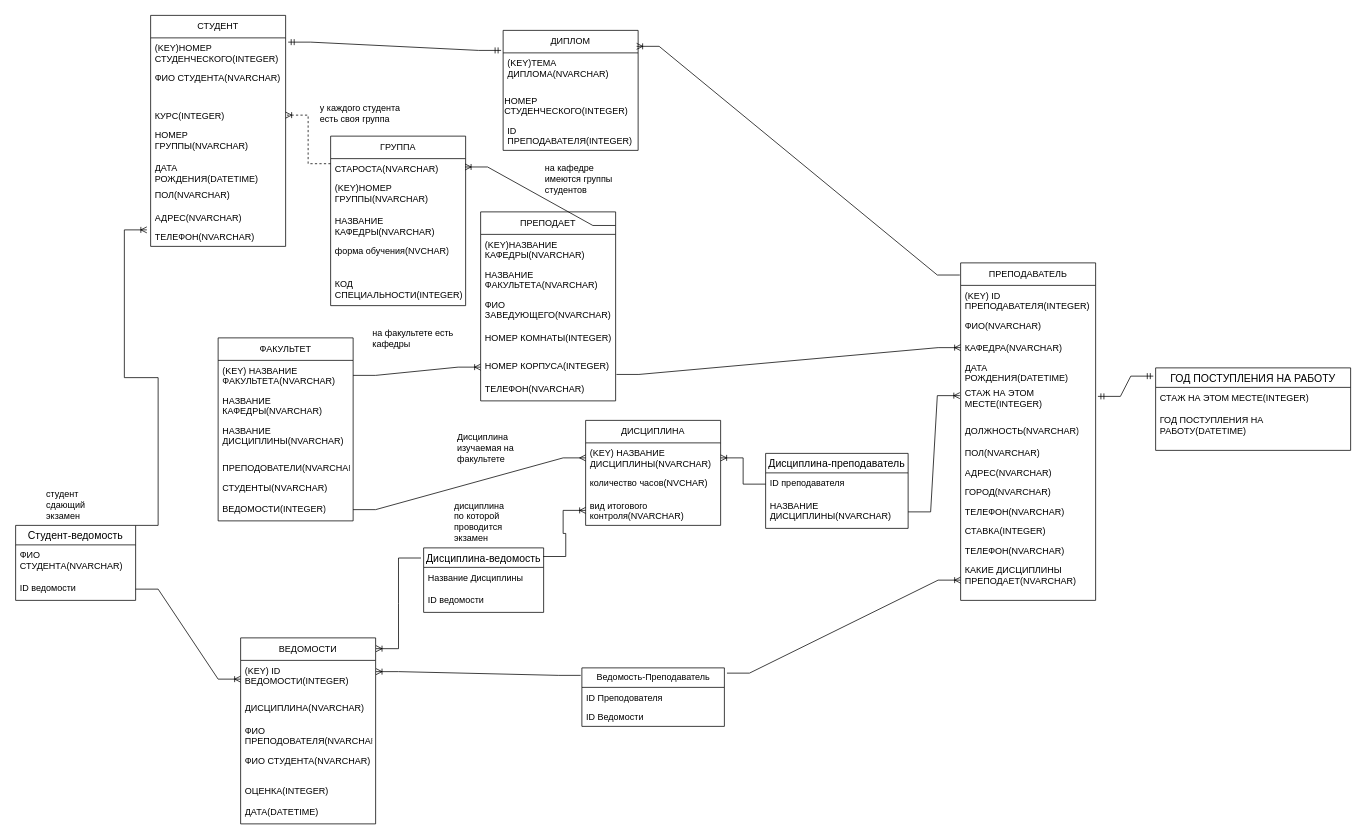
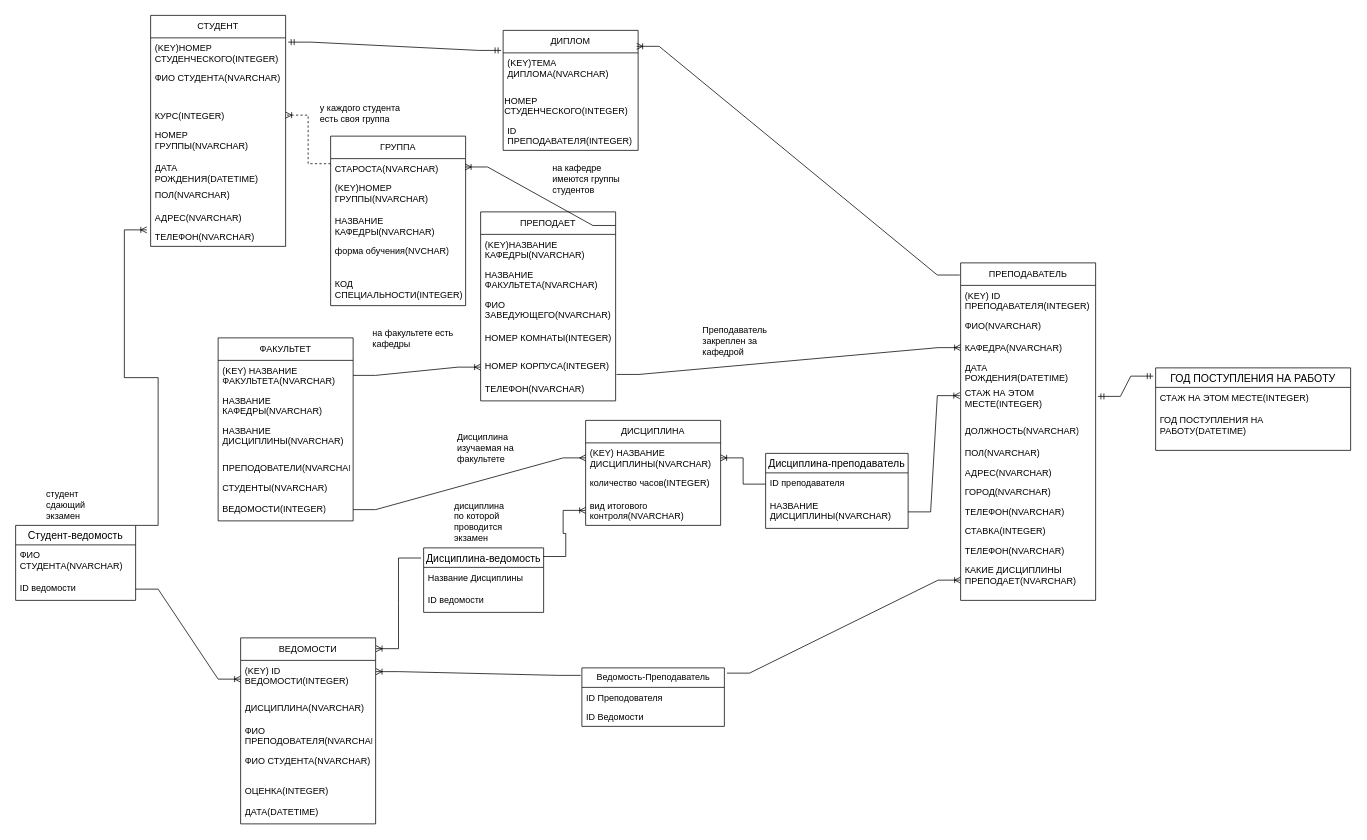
node "на кафедре имеются группы студентов": moved (585, 177) -> (593, 177)
node "Преподаватель закреплен за кафедрой": added
node "количество часов(NVCHAR)": label "количество часов(NVCHAR)" -> "количество часов(INTEGER)"
